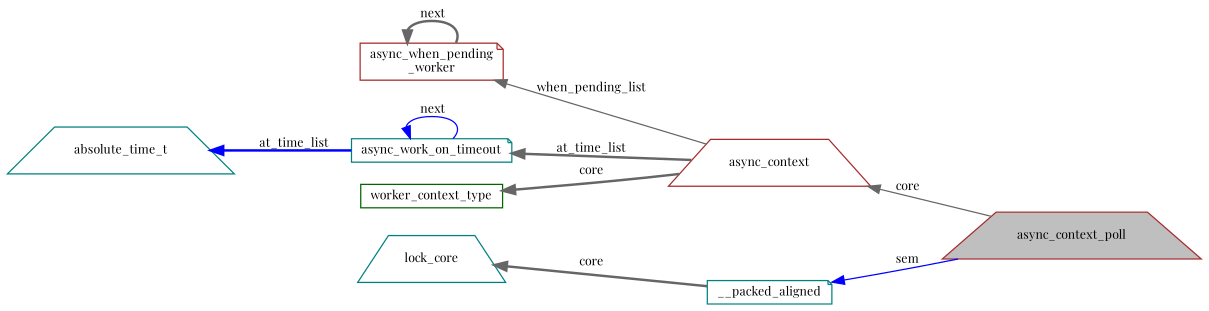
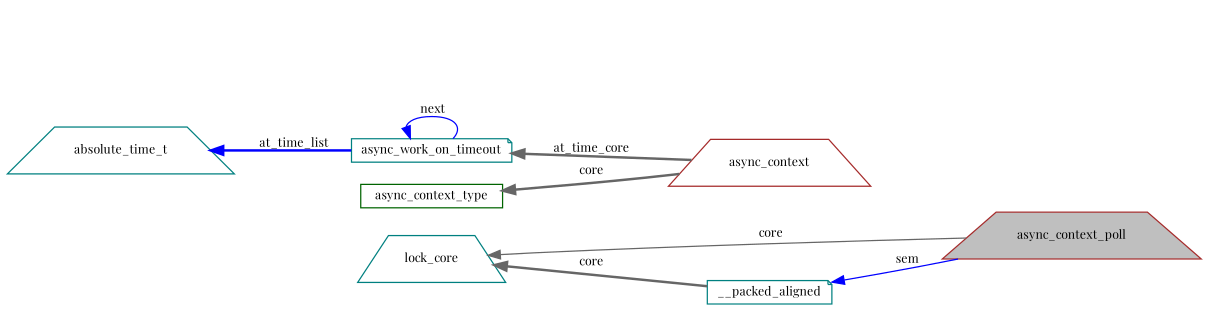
node "async_when_pending _worker": removed
edge "async_context" -> "async_work_on_timeout": label " at_time_list" -> " at_time_core"
node "worker_context_type": label "worker_context_type" -> "async_context_type"
edge "async_context_poll" -> "async_context": now "async_context_poll" -> "lock_core"
